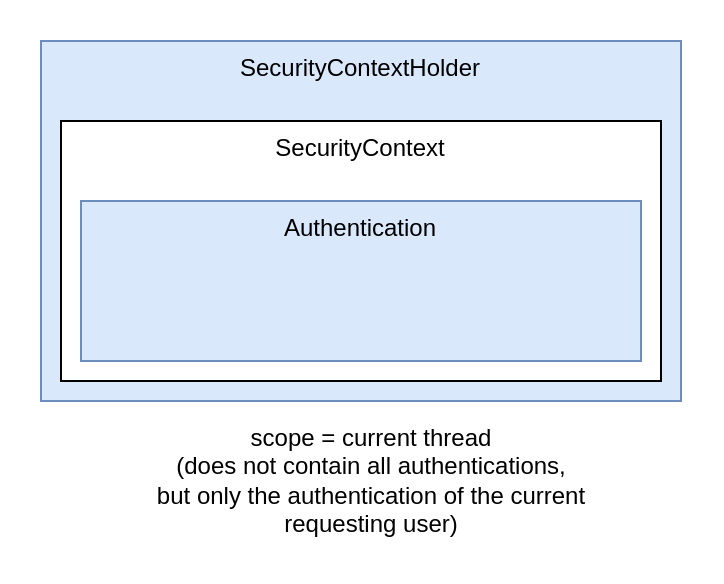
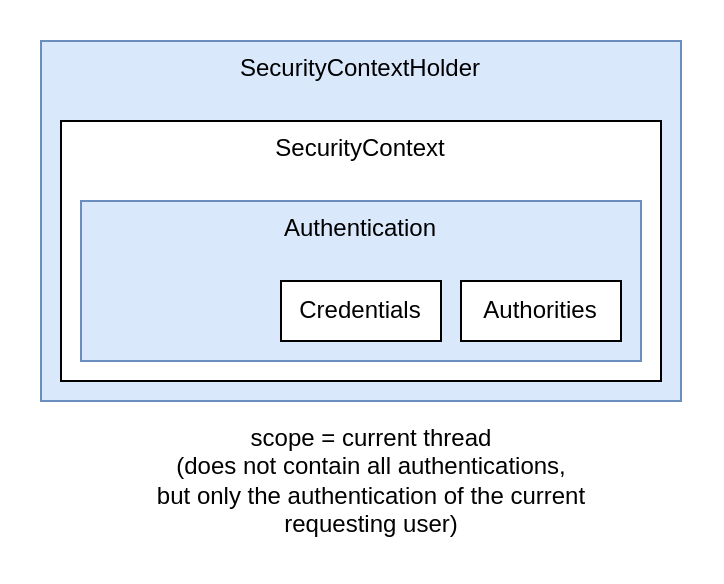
node "Credentials": added
node "Authorities": added
